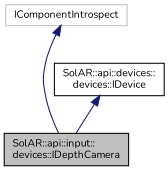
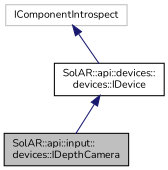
edge "SolAR::api::input:: devices::IDepthCamera" -> "IComponentIntrospect": now "SolAR::api::devices:: devices::IDevice" -> "IComponentIntrospect"
